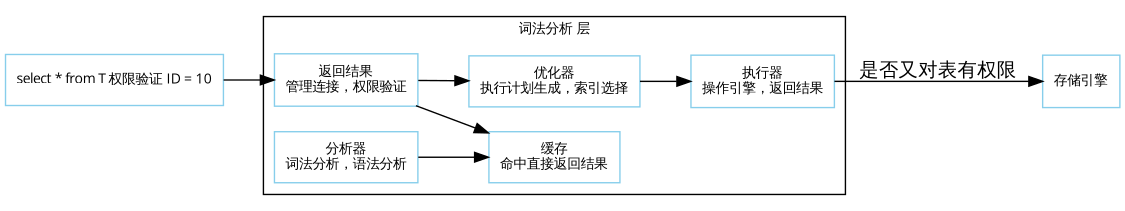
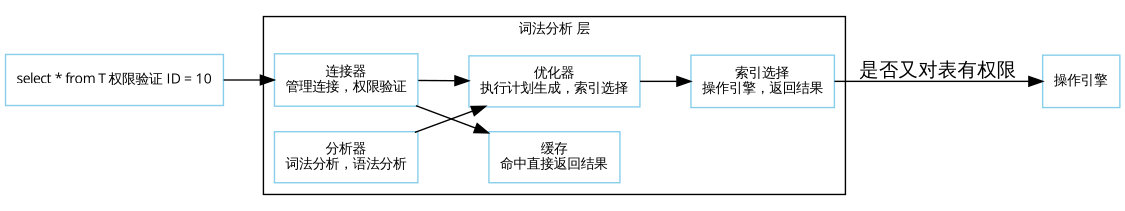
node "返回结果 管理连接，权限验证": label "返回结果 管理连接，权限验证" -> "连接器 管理连接，权限验证"
node "执行器 操作引擎，返回结果": label "执行器 操作引擎，返回结果" -> "索引选择 操作引擎，返回结果"
node "存储引擎": label "存储引擎" -> "操作引擎"
edge "分析器 词法分析，语法分析" -> "缓存 命中直接返回结果": now "分析器 词法分析，语法分析" -> "优化器 执行计划生成，索引选择"
